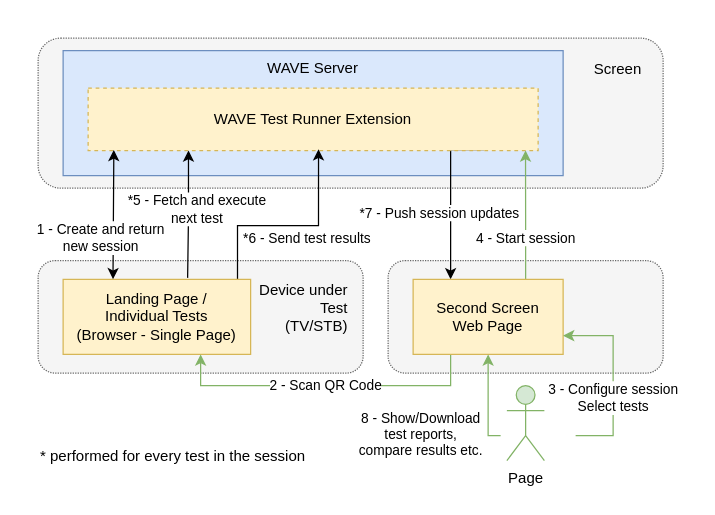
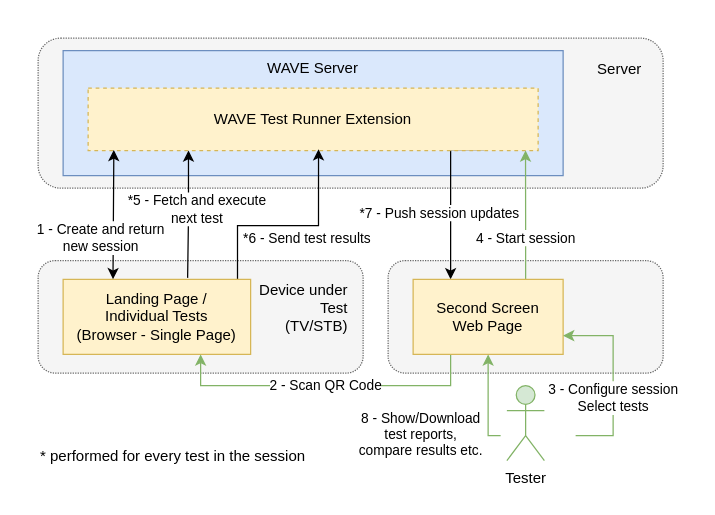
node "Screen": label "Screen" -> "Server"
node "Page": label "Page" -> "Tester"
